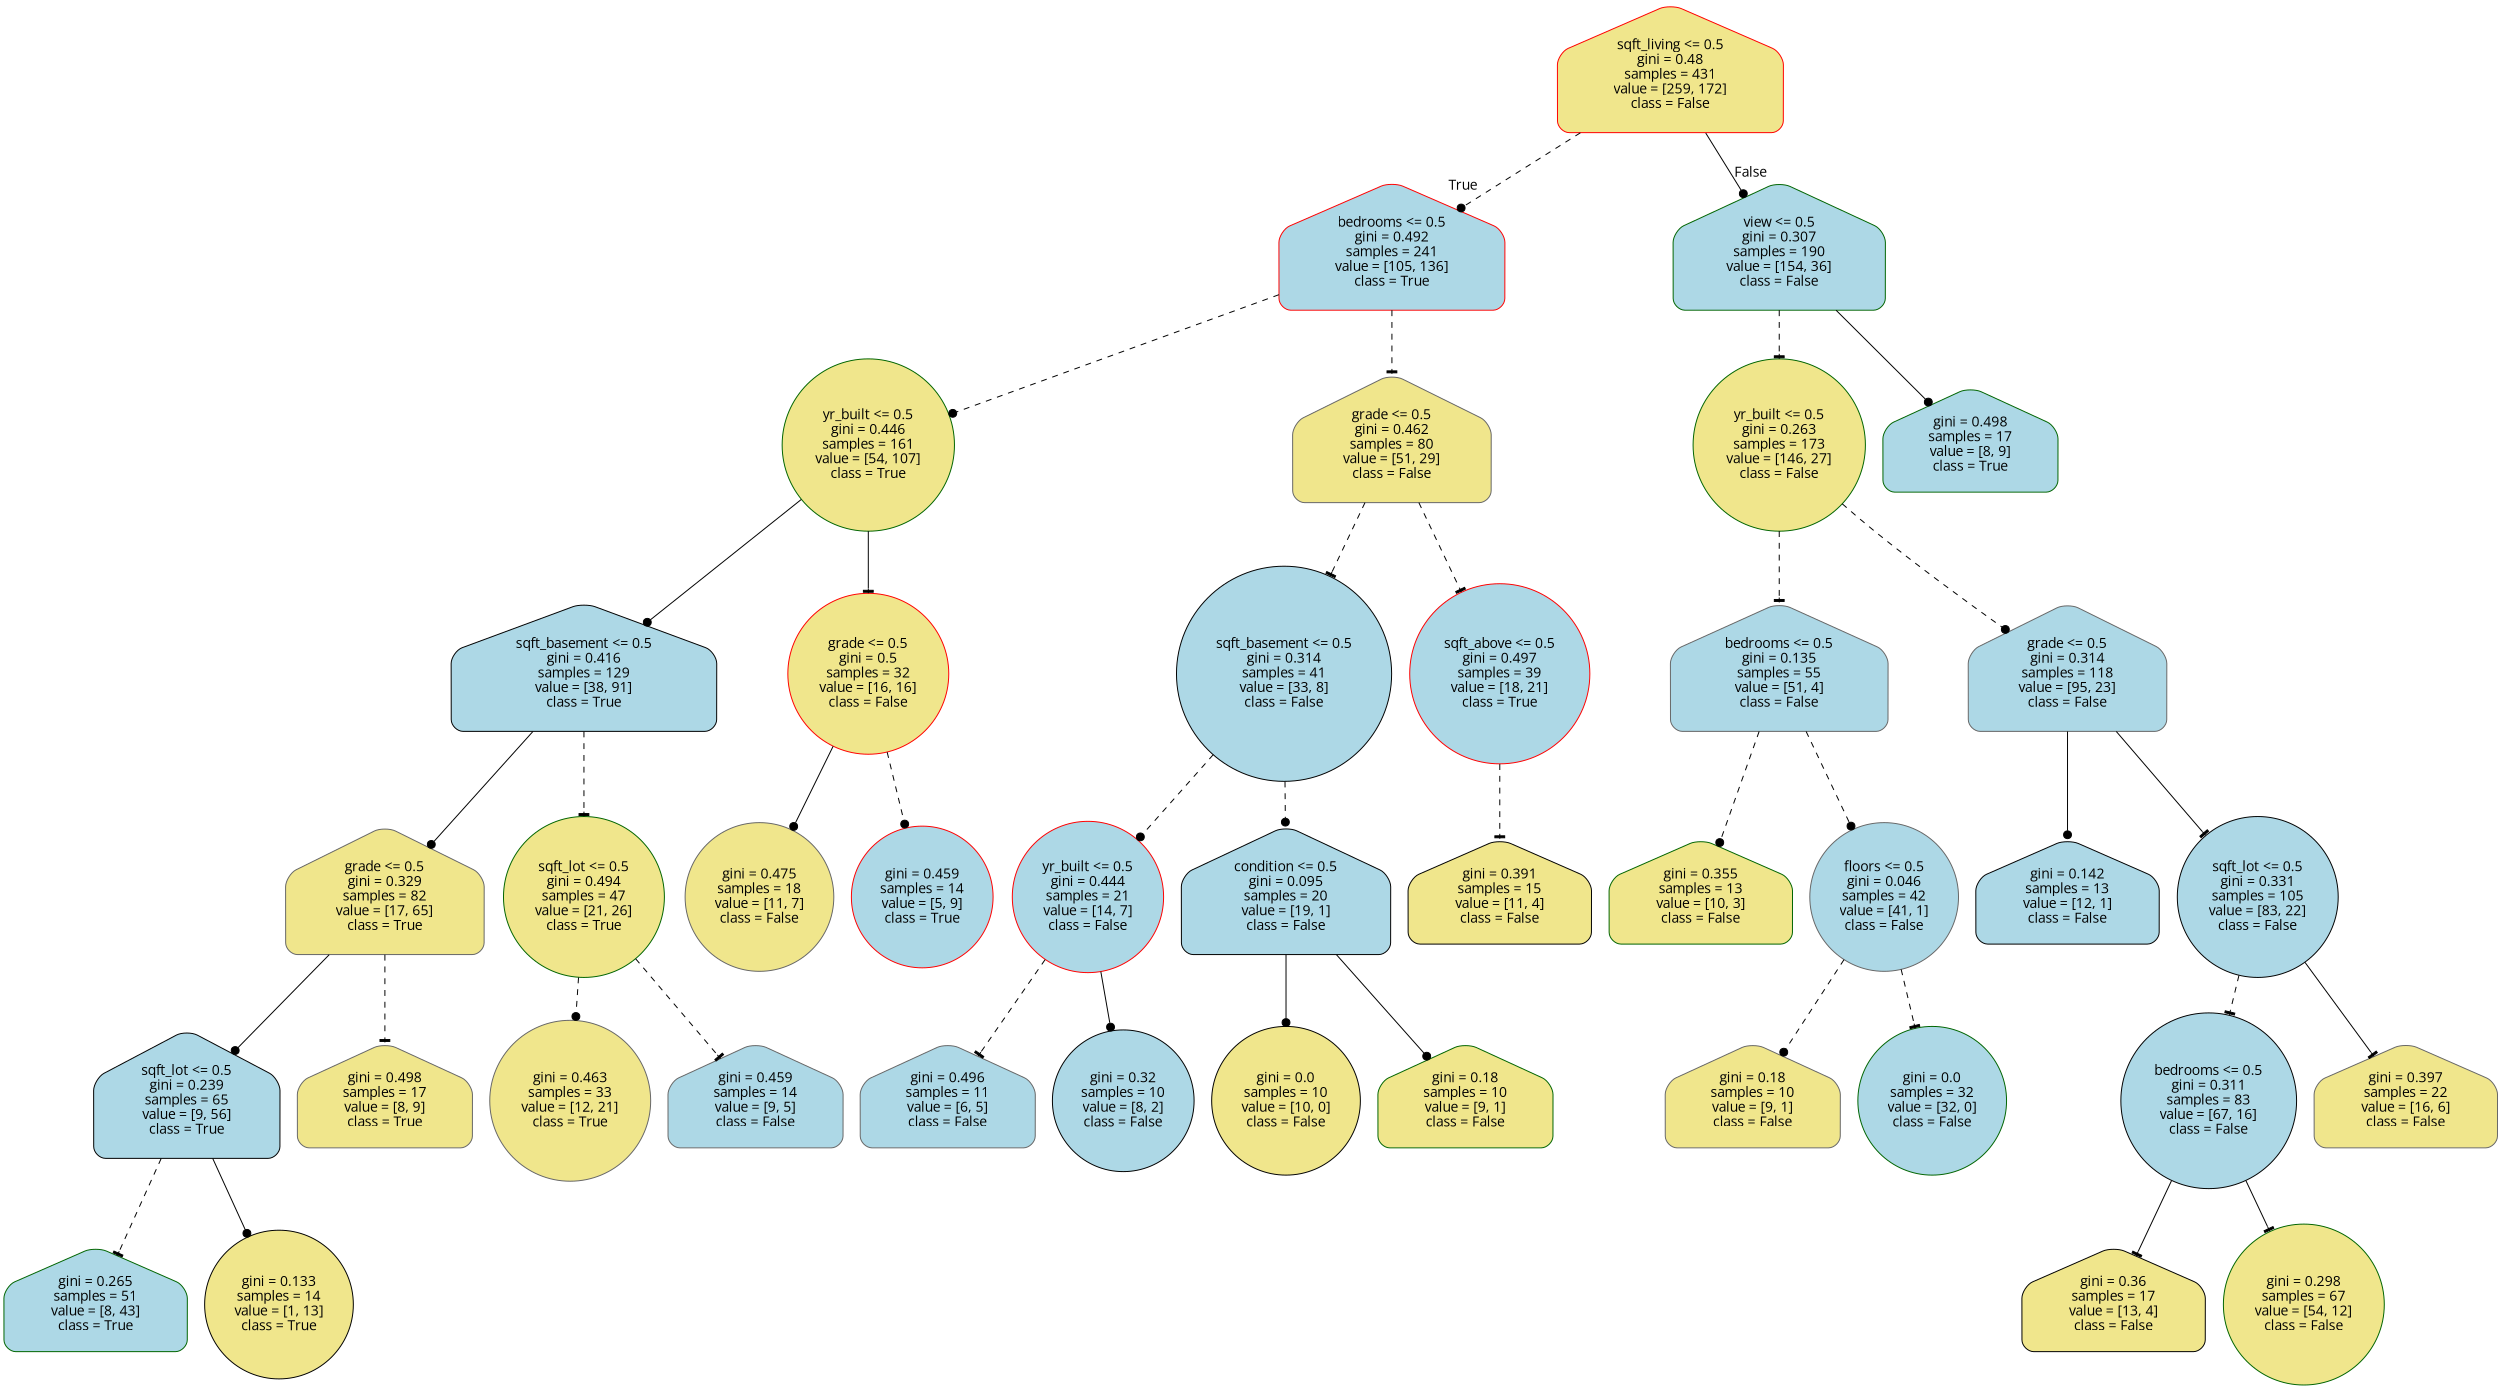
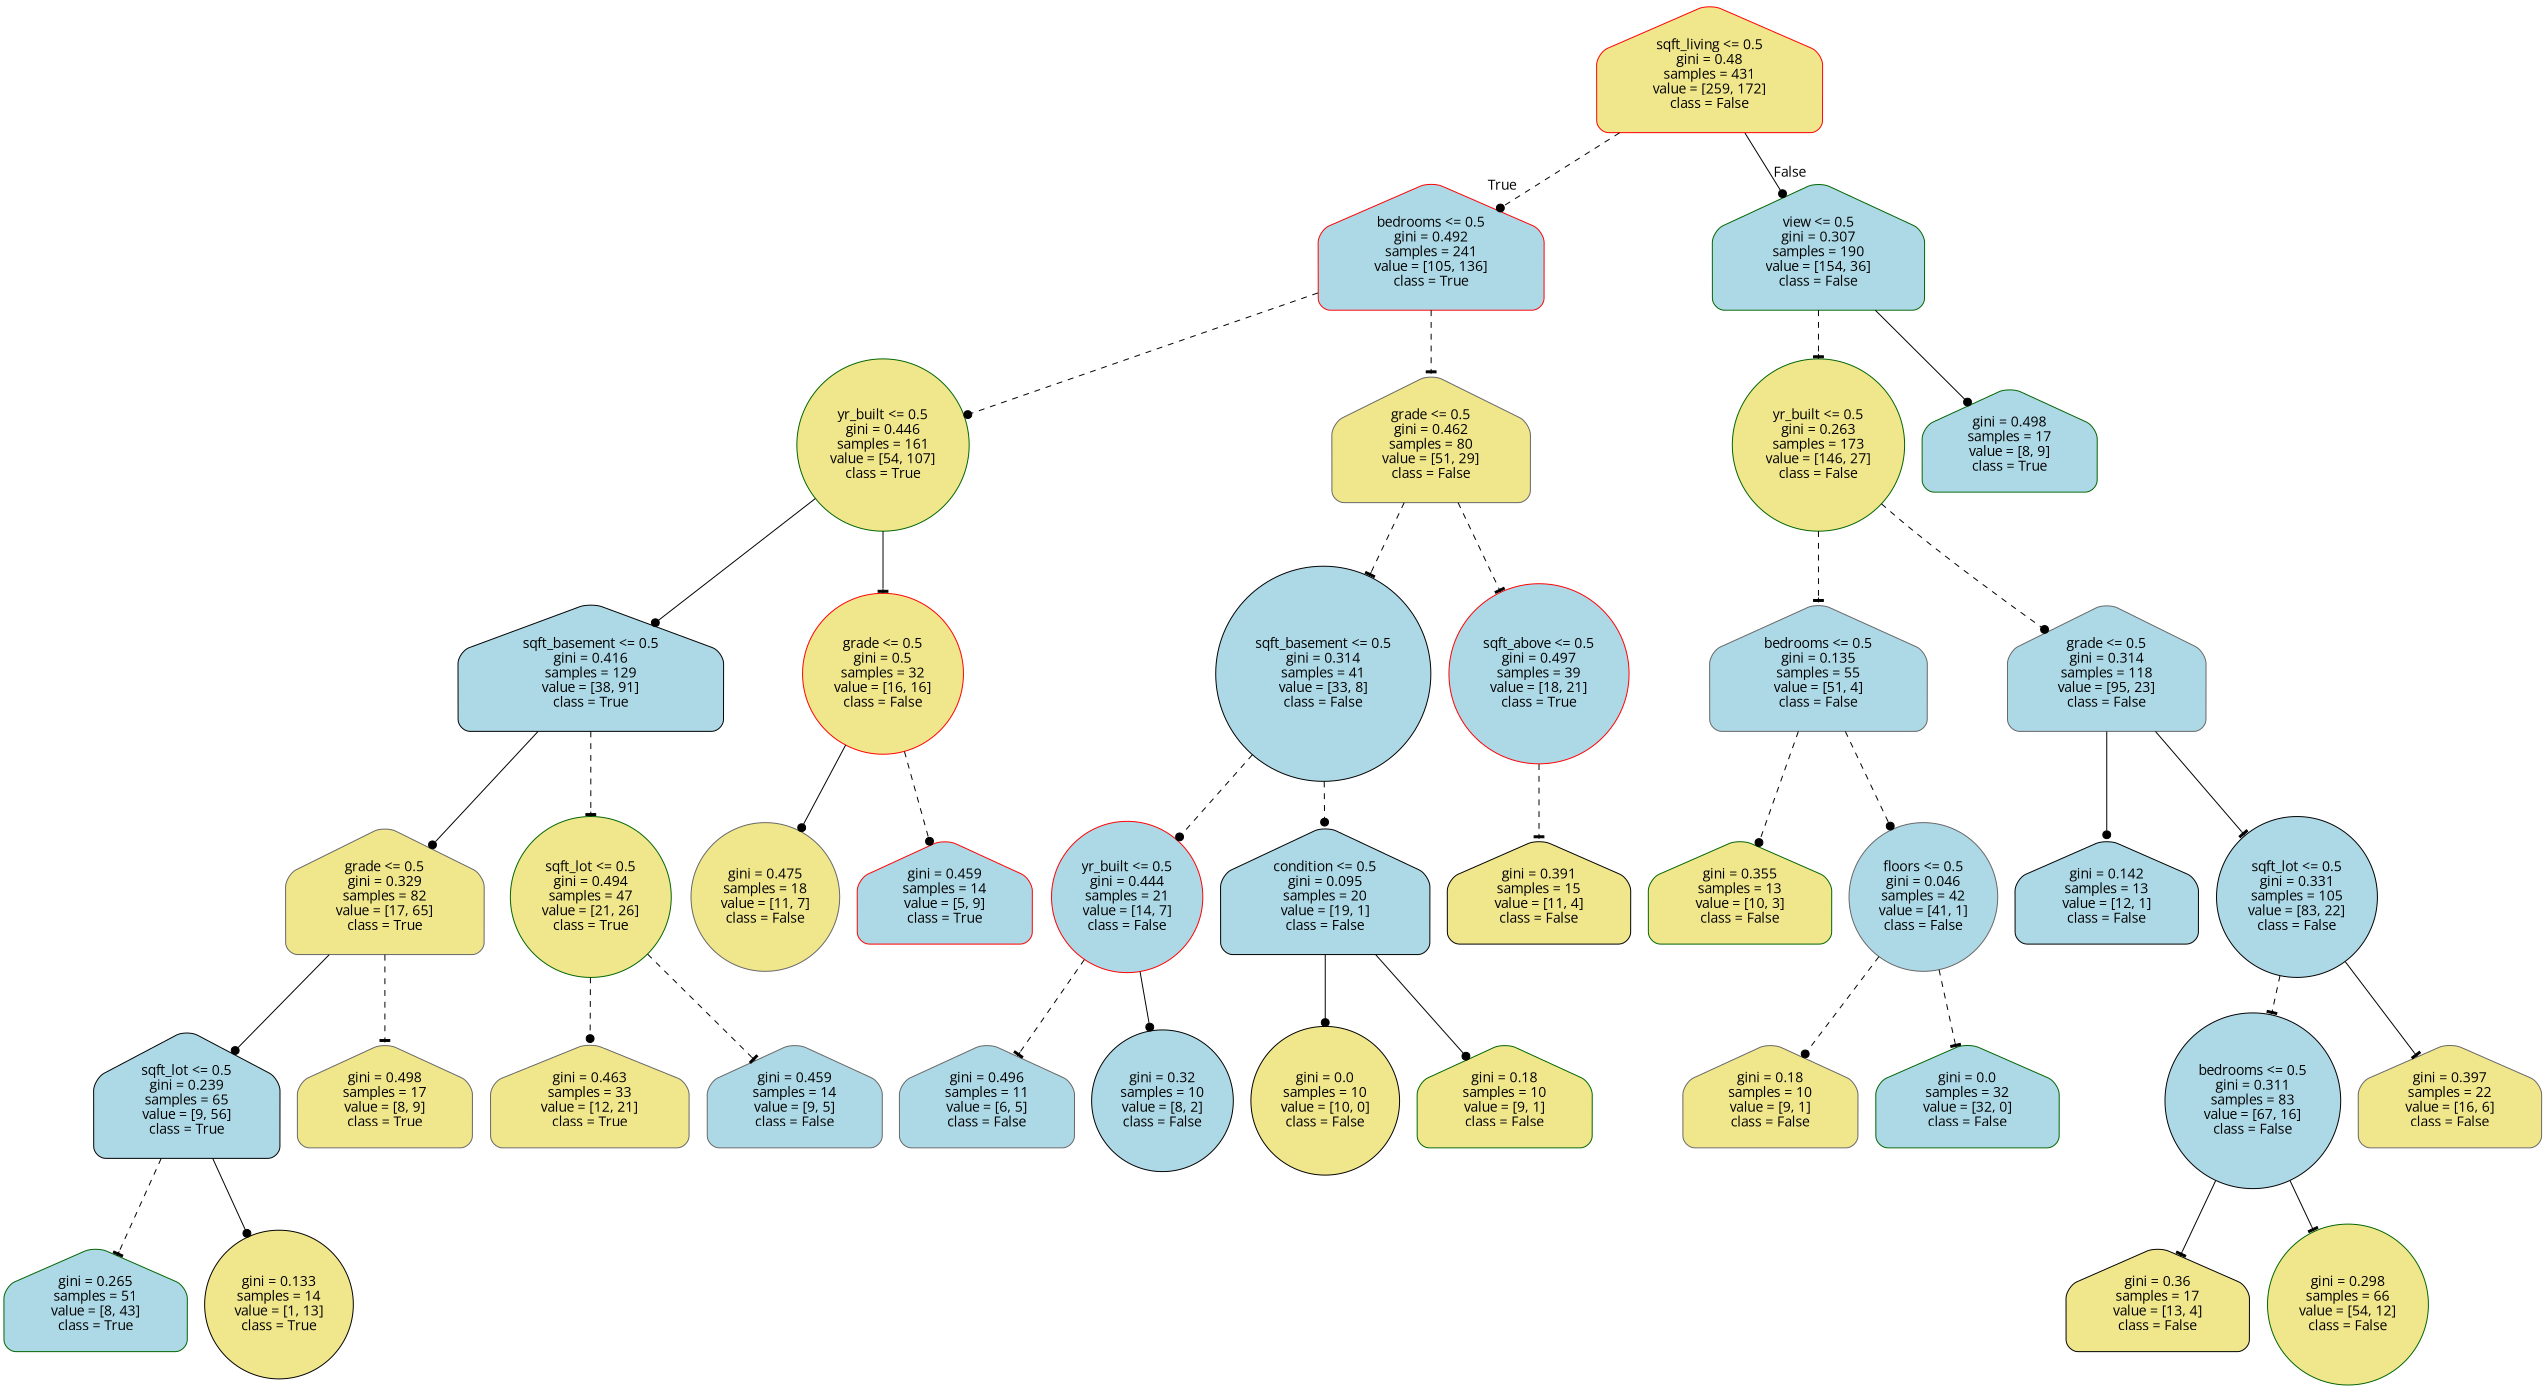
node "gini = 0.459 samples = 14 value = [5, 9] class = True": shape circle -> house
node "gini = 0.463 samples = 33 value = [12, 21] class = True": shape circle -> house
node "gini = 0.0 samples = 32 value = [32, 0] class = False": shape circle -> house
node "gini = 0.298 samples = 67 value = [54, 12] class = False": label "gini = 0.298 samples = 67 value = [54, 12] class = False" -> "gini = 0.298 samples = 66 value = [54, 12] class = False"
